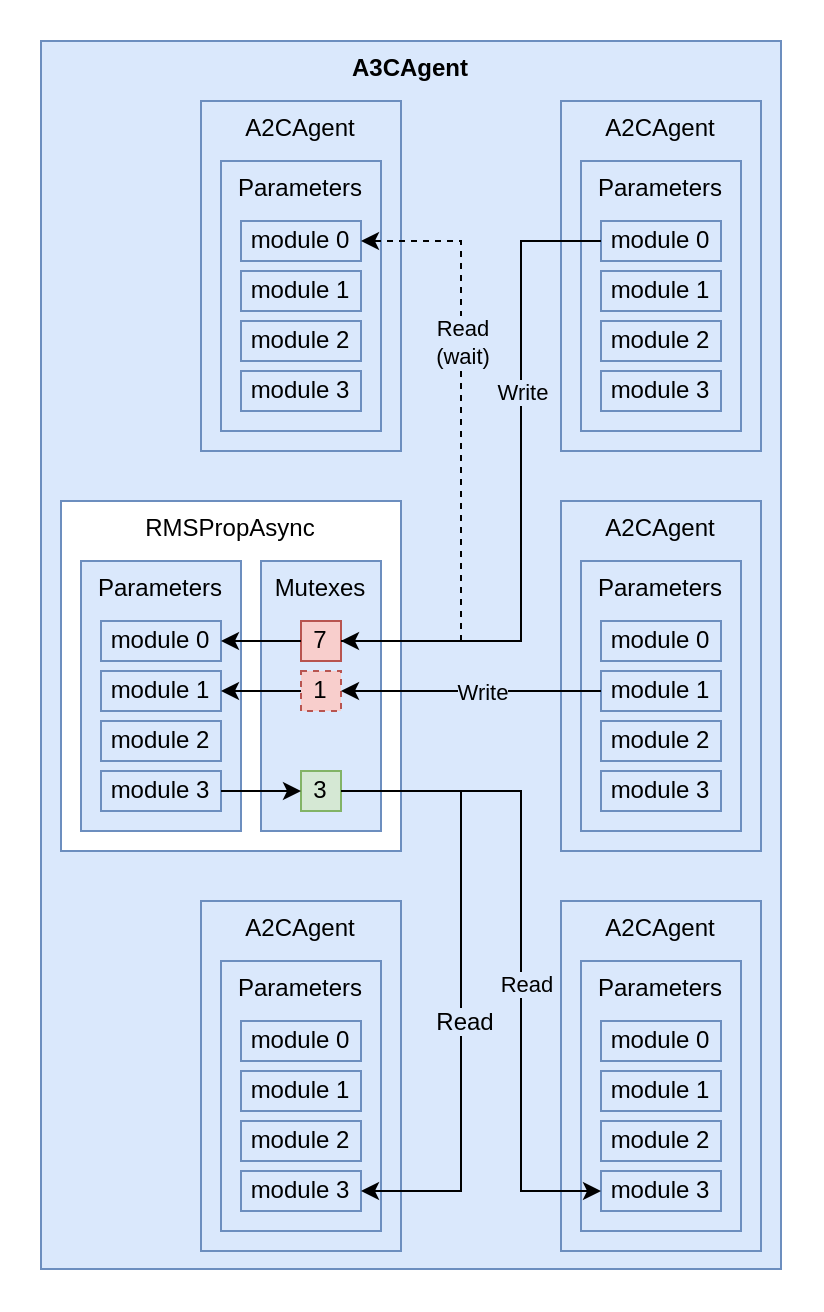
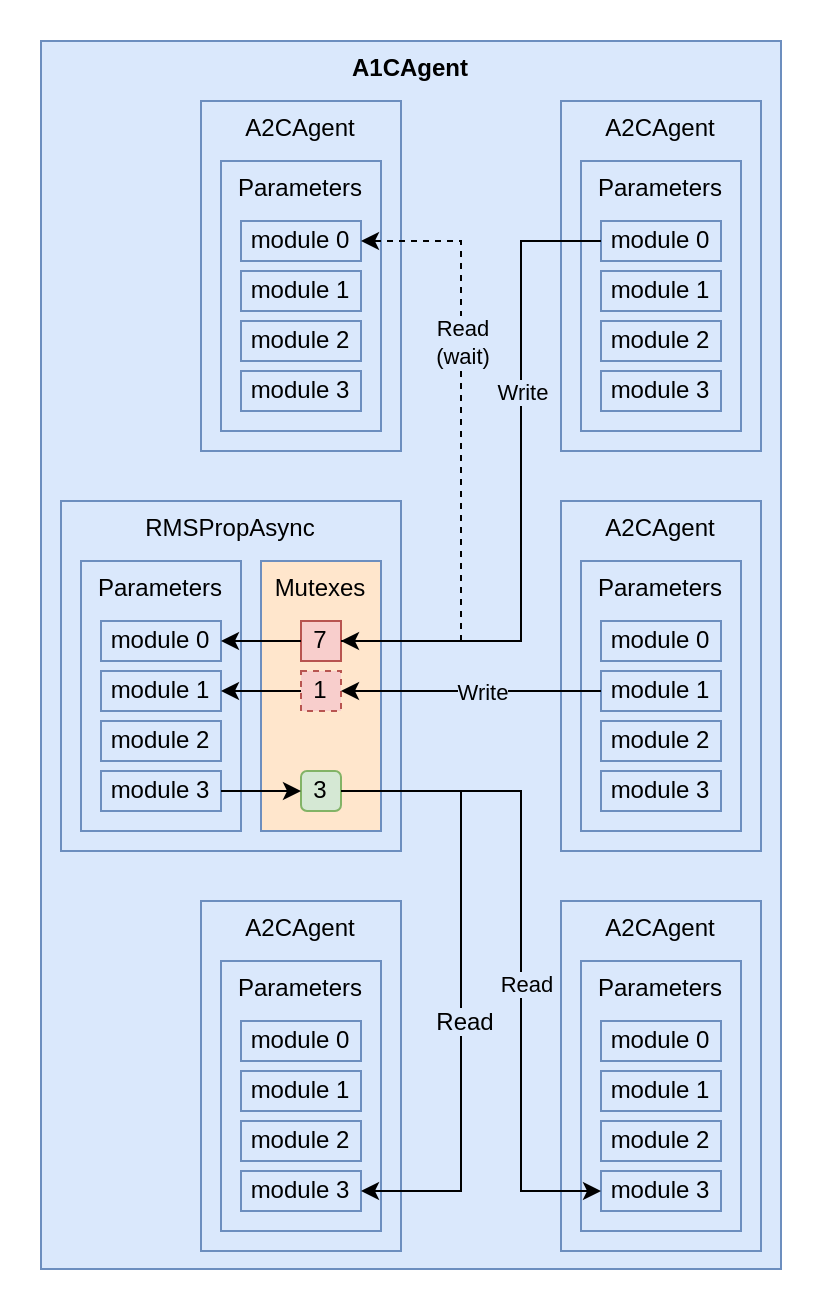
node "A3CAgent": label "A3CAgent" -> "A1CAgent"
node "RMSPropAsync": fillcolor #ffffff -> #dae8fc
node "Mutexes": fillcolor #dae8fc -> #ffe6cc
node "3": shape rectangle -> rounded rectangle
